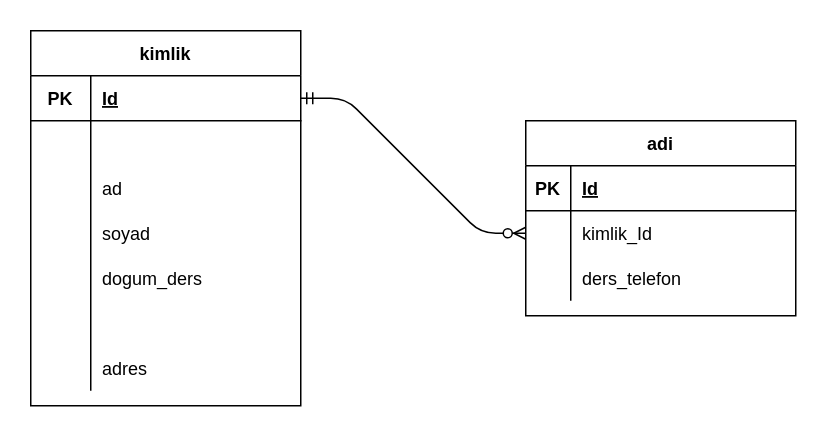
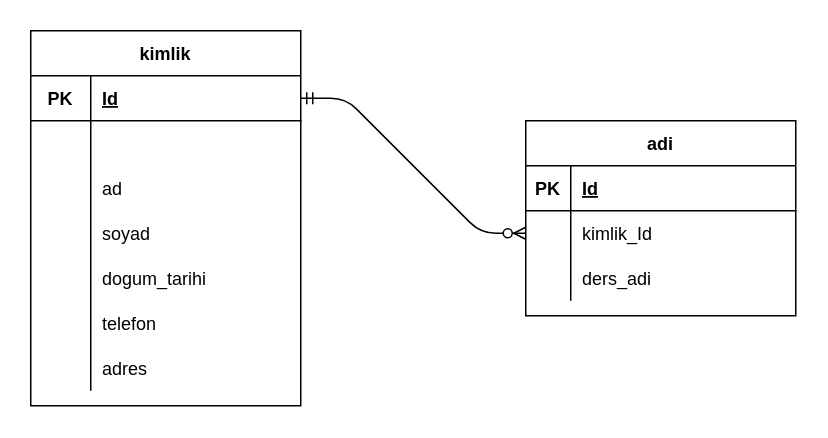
node "dogum_ders": label "dogum_ders" -> "dogum_tarihi"
node "ders_telefon": label "ders_telefon" -> "ders_adi"
node "telefon": added
